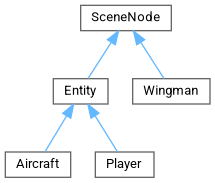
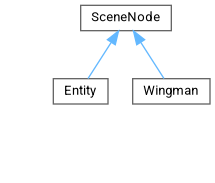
node "Aircraft": removed
node "Player": removed
